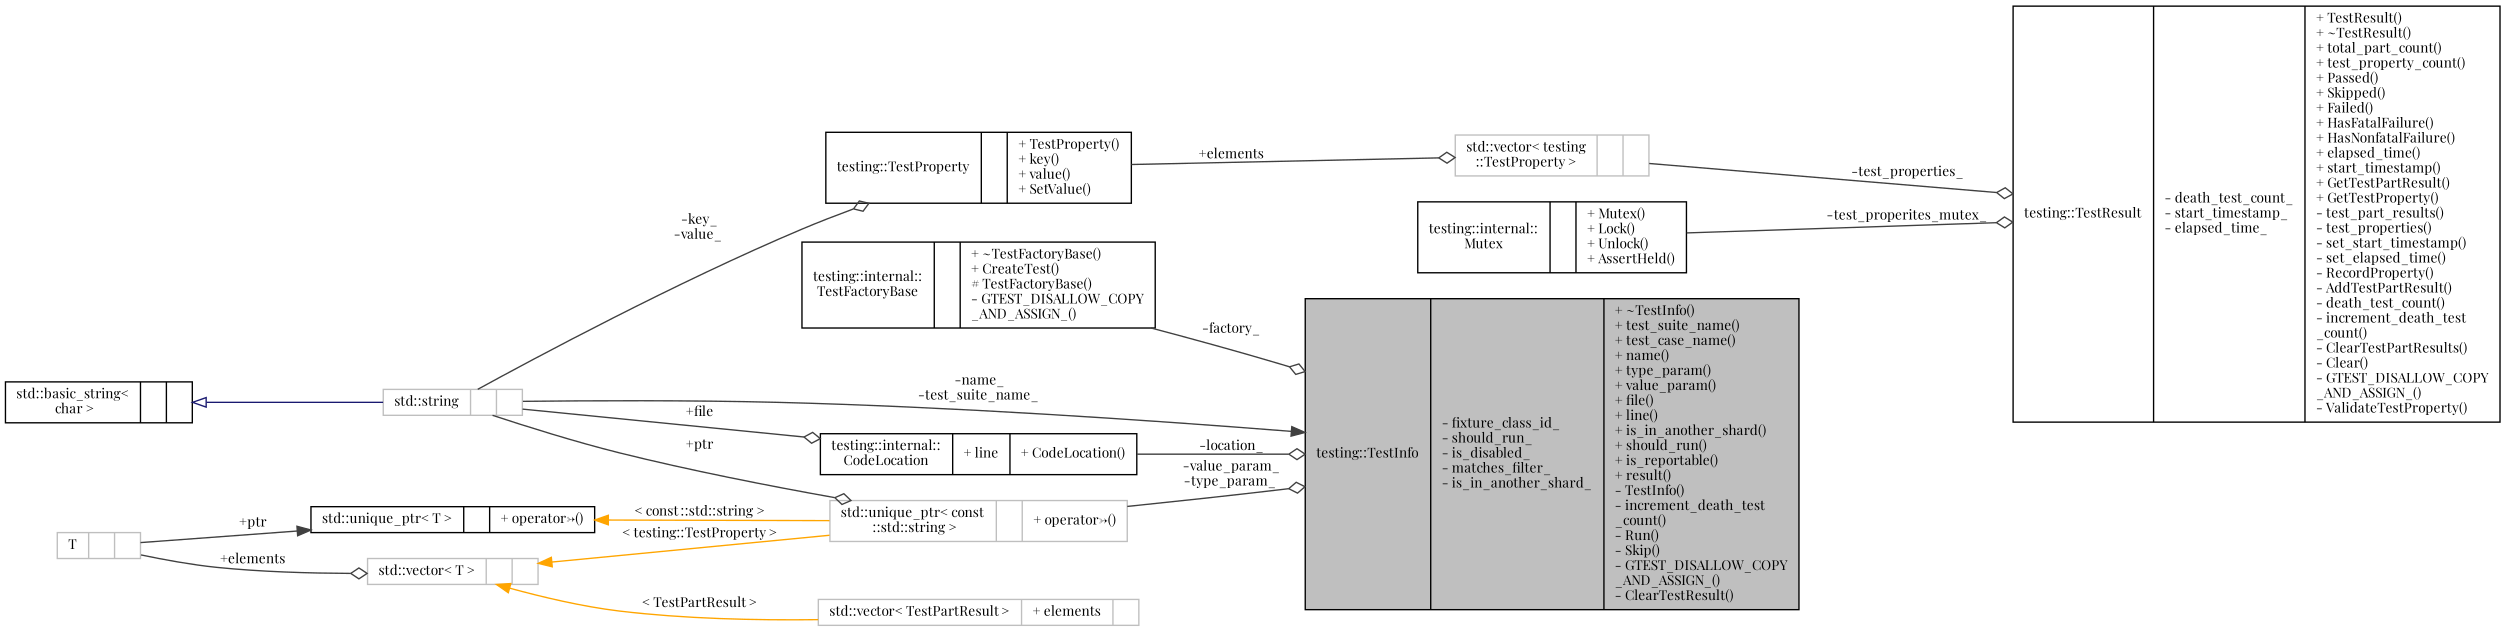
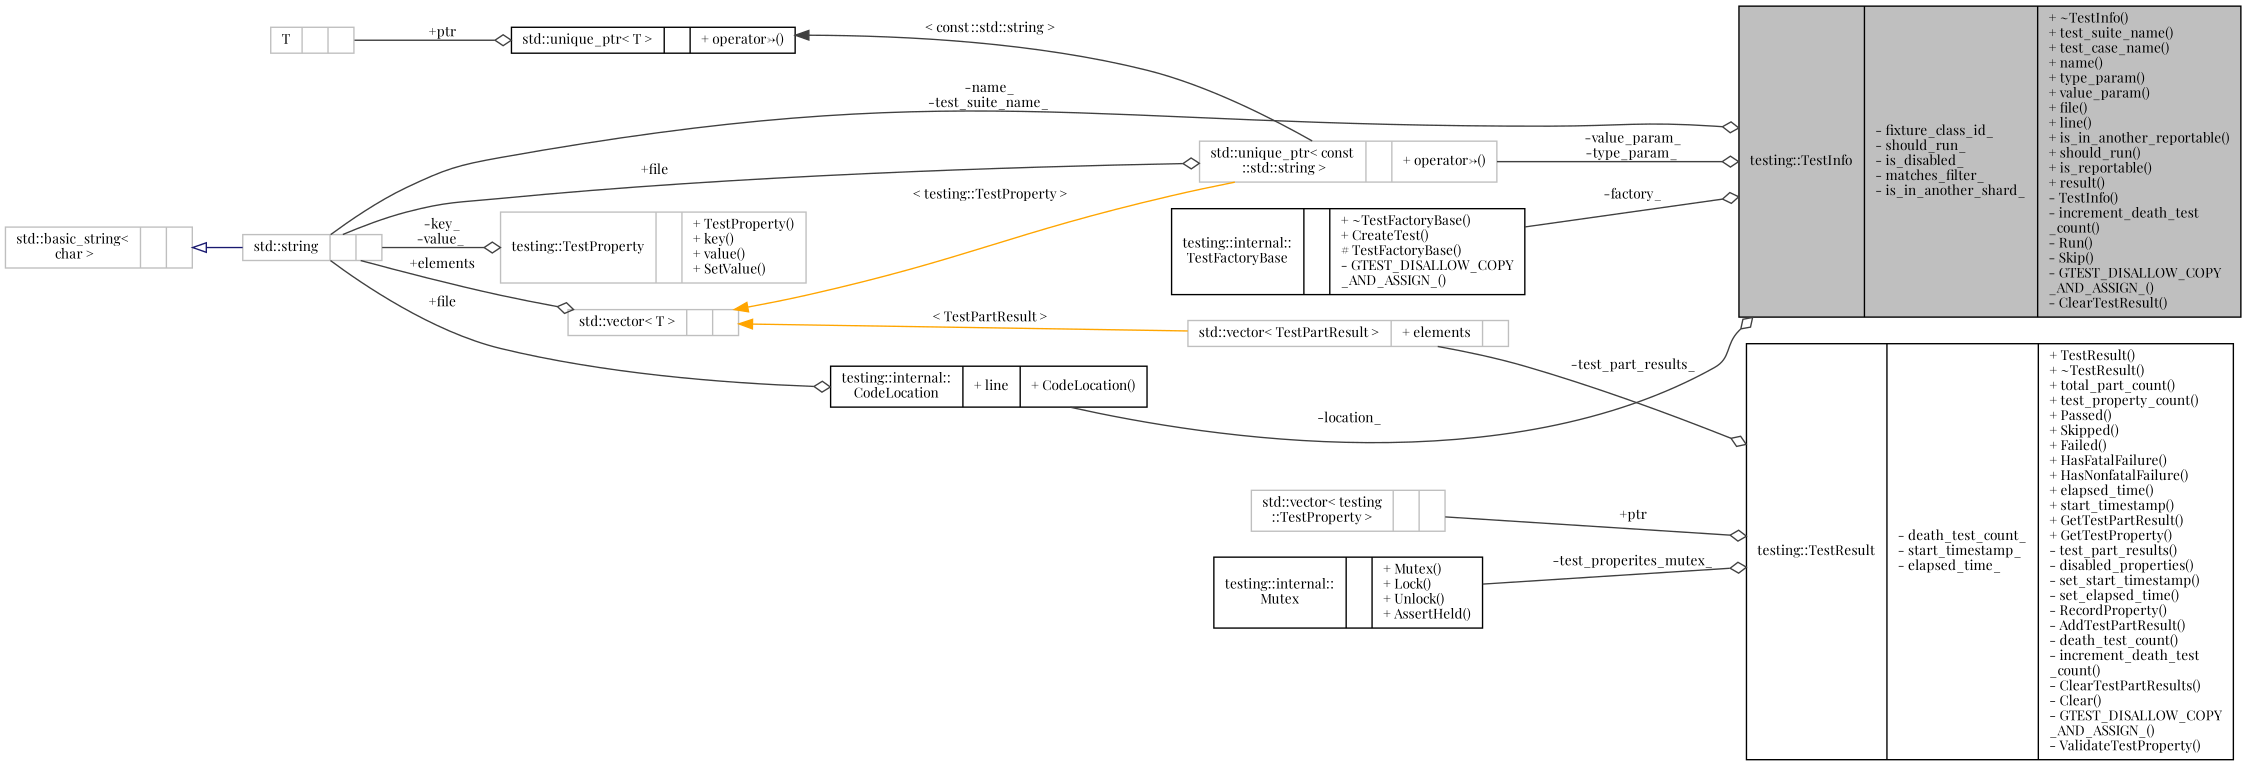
edge "testing::TestProperty" -> "std::vector< testing": removed, label "+elements"
node "testing::TestProperty": color black -> grey75
edge "std::vector< testing" -> "testing::TestResult": label " -test_properties_" -> " +ptr"
node "testing::TestResult": text "- test_properties()" -> "- disabled_properties()"
edge "std::vector< TestPartResult >" -> "testing::TestResult": added, label "-test_part_results_"
node "std::basic_string<": color black -> grey75
edge "std::string" -> "testing::TestInfo": arrowhead normal -> odiamond
node "testing::TestInfo": text "+ is_in_another_shard()" -> "+ is_in_another_reportable()"
edge "std::string" -> "std::unique_ptr< const": label " +ptr" -> " +file"
edge "std::unique_ptr< const" -> "std::unique_ptr< T >": color orange -> grey25
edge "T" -> "std::unique_ptr< T >": arrowhead normal -> odiamond
edge "T" -> "std::vector< T >": now "std::string" -> "std::vector< T >"
